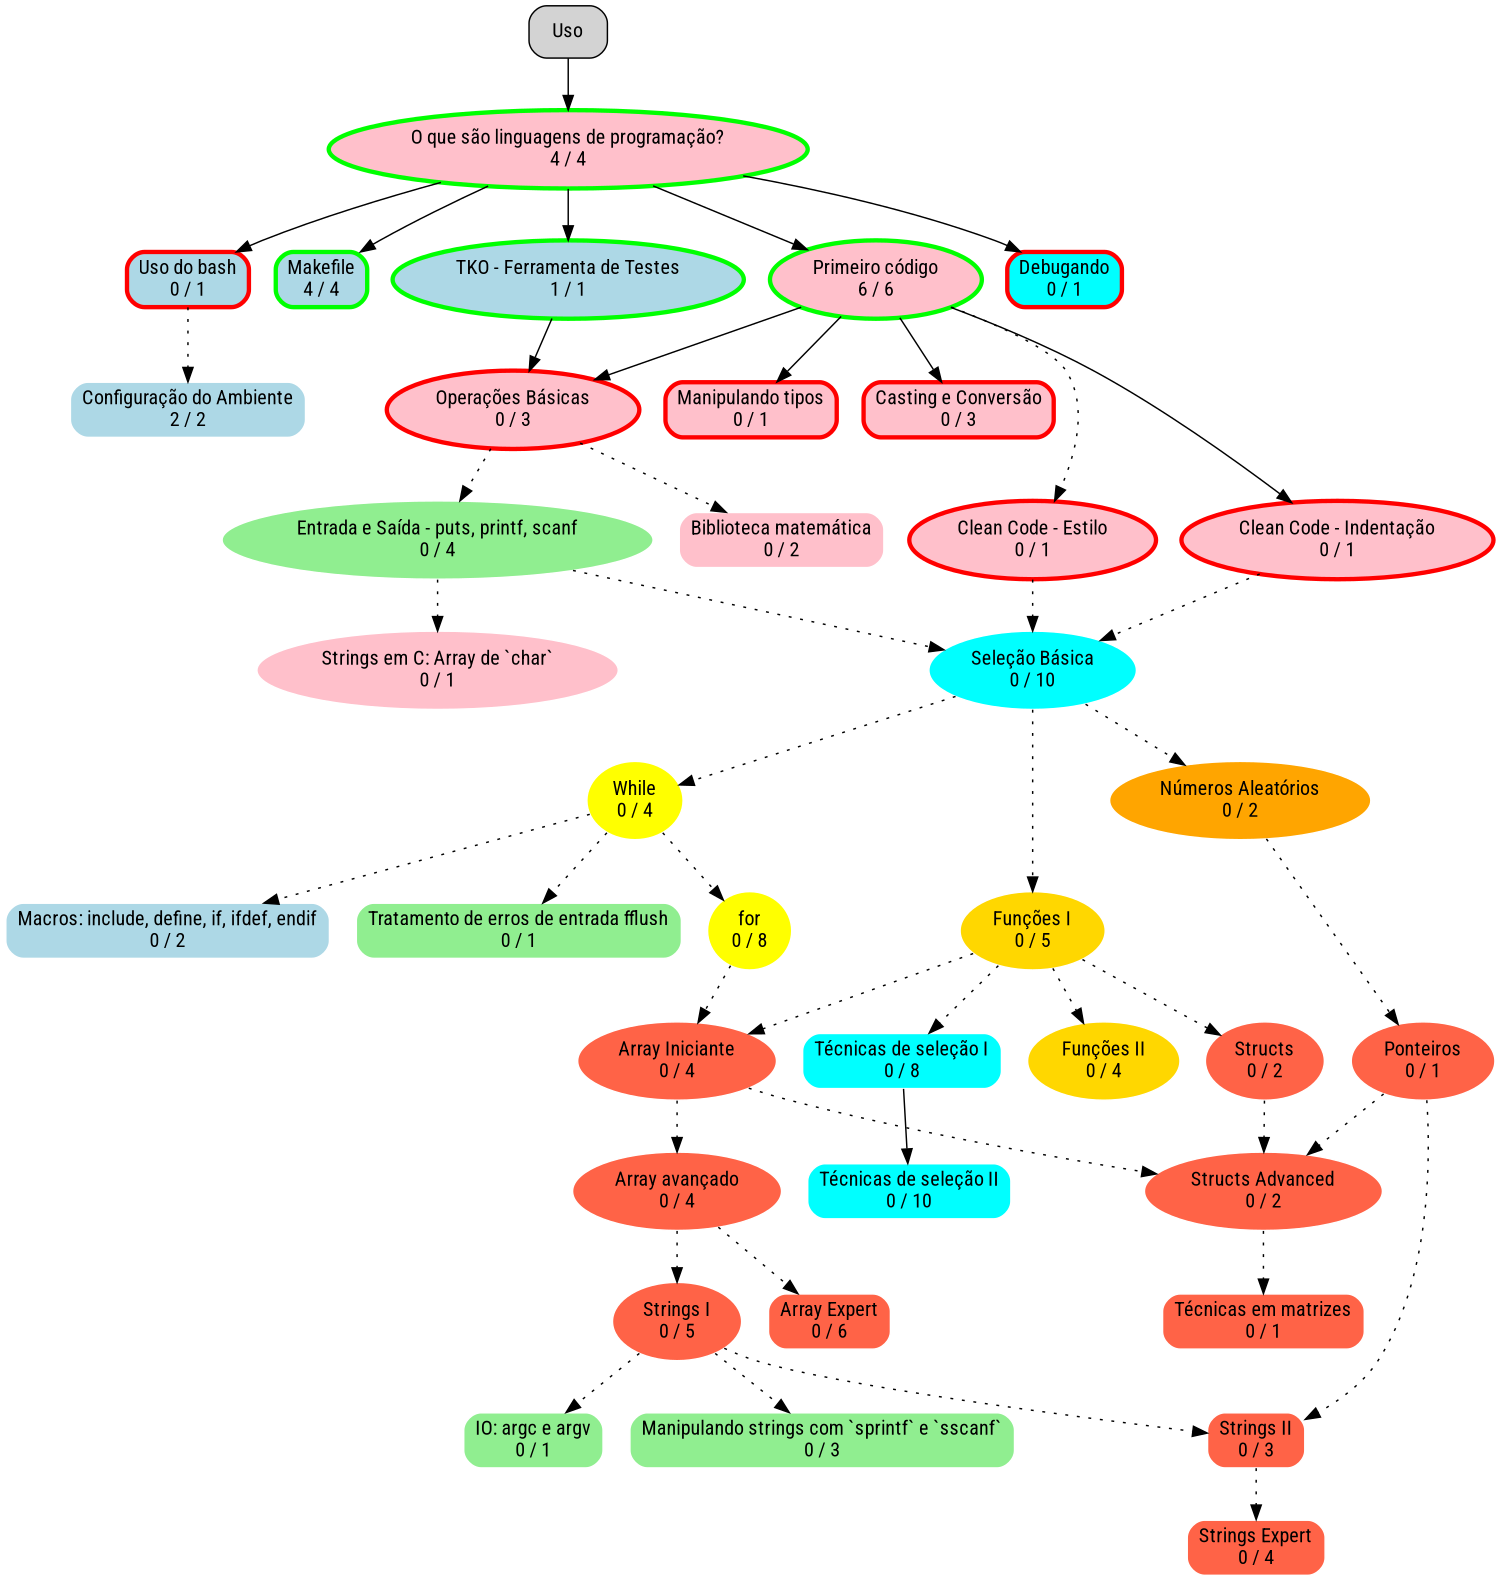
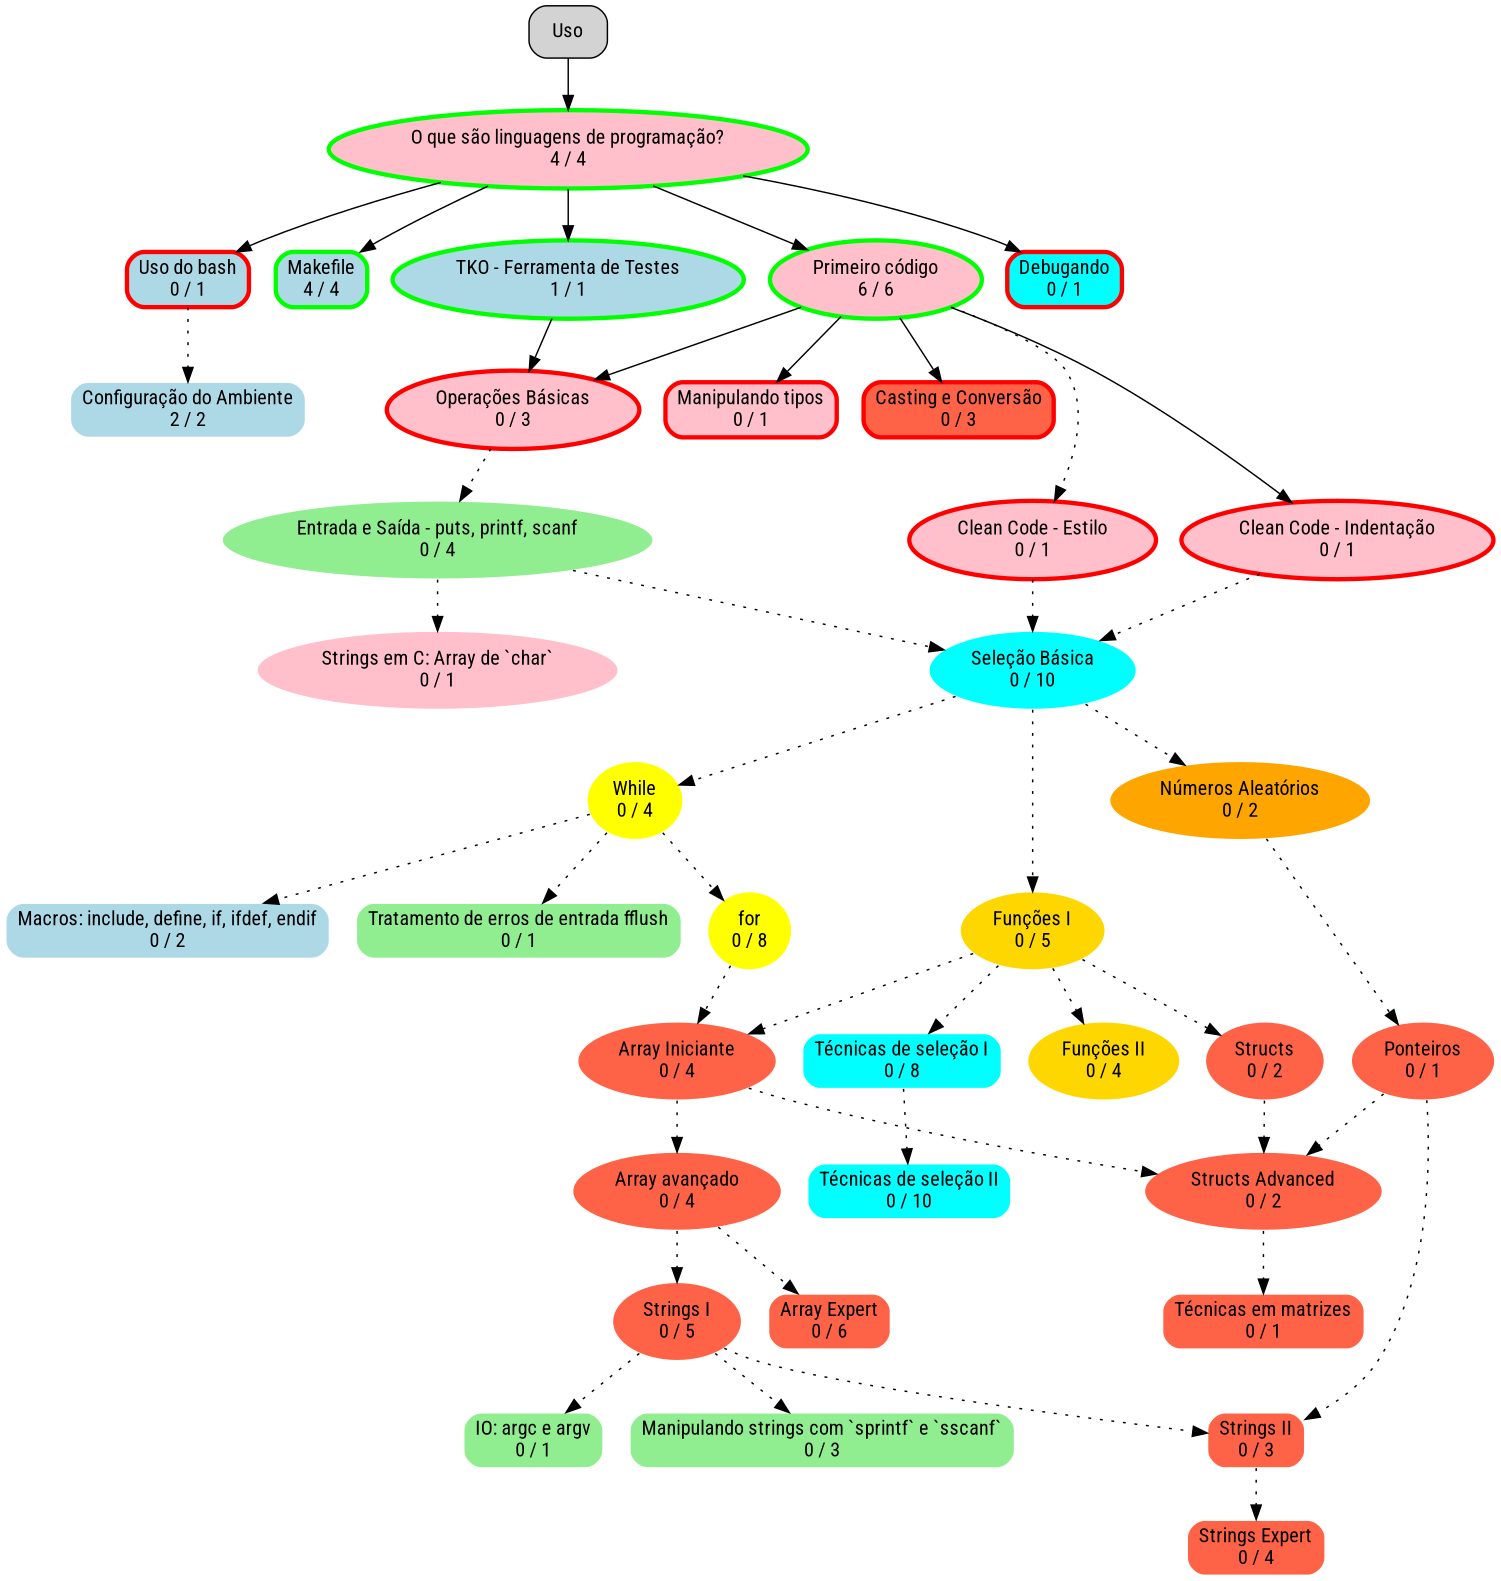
node "Casting e Conversão 0 / 3": fillcolor pink -> tomato
node "Biblioteca matemática 0 / 2": removed
edge "Técnicas de seleção I 0 / 8" -> "Técnicas de seleção II 0 / 10": style solid -> dotted
